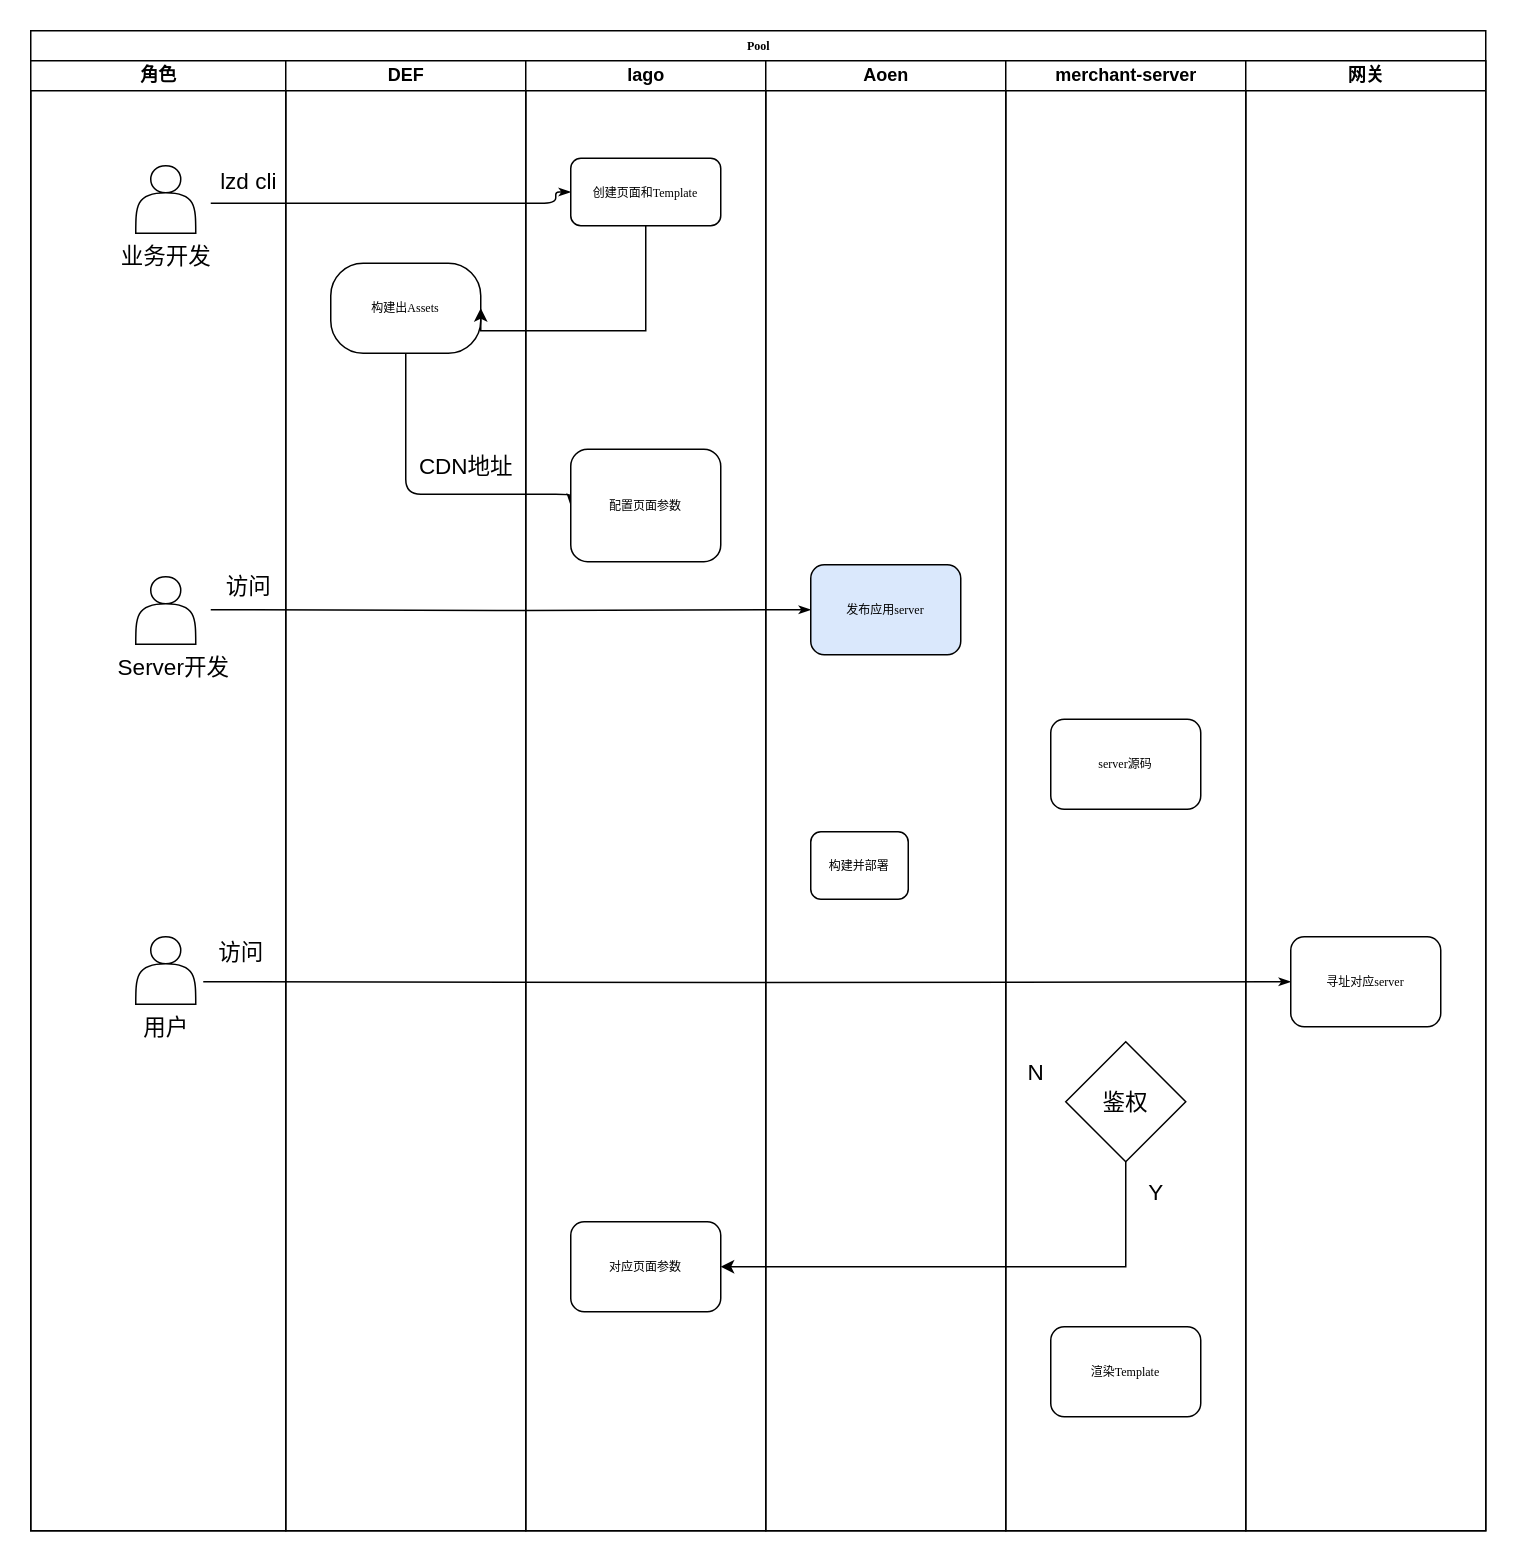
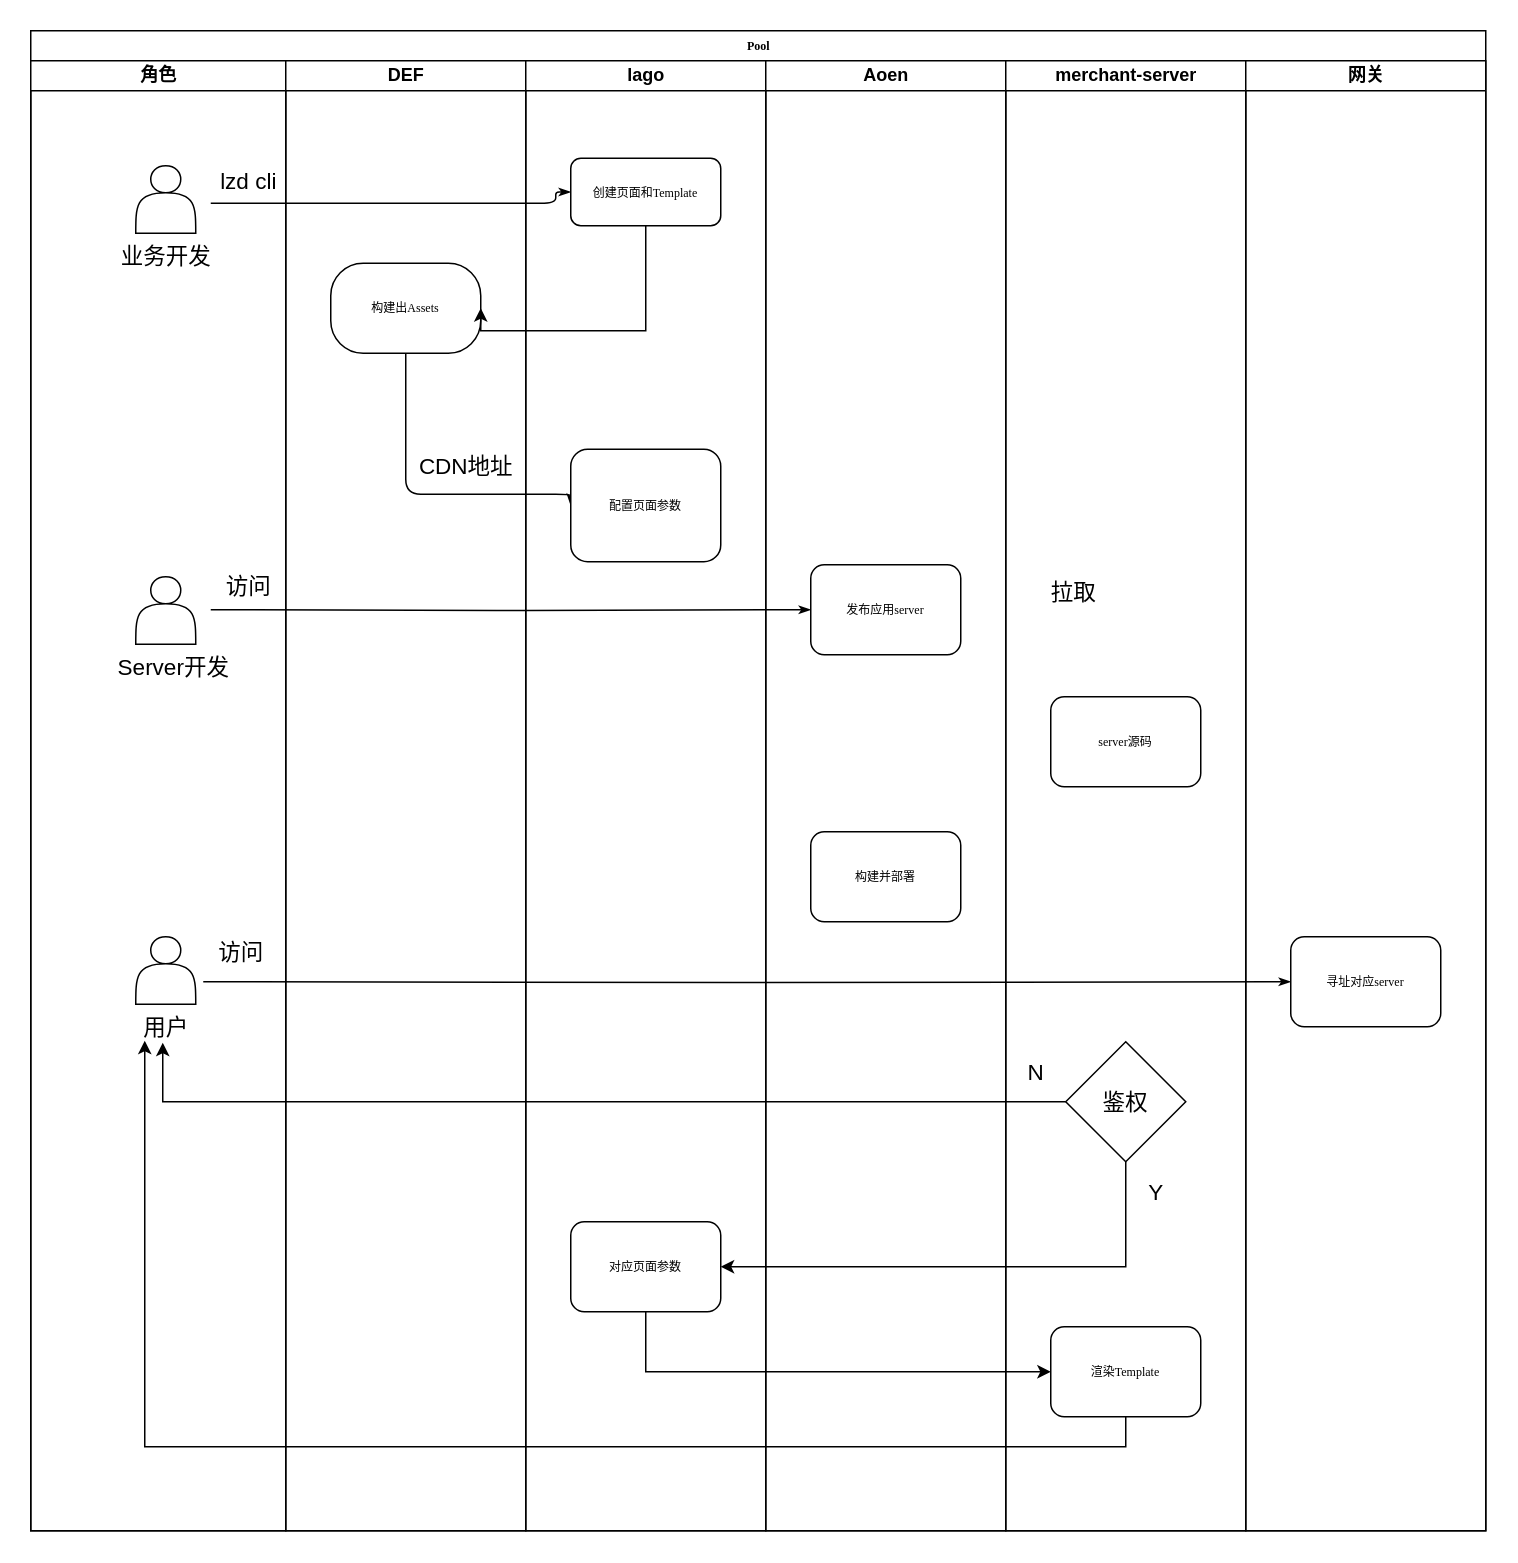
node "拉取": added
node "发布应用server": fillcolor #dae8fc -> #ffffff
node "server源码": moved (1126, 764) -> (1126, 742)
node "构建并部署": size 98x68 -> 150x90
edge "鉴权" -> "用户": added
edge "对应页面参数" -> "渲染Template": added
edge "渲染Template" -> "用户": added
